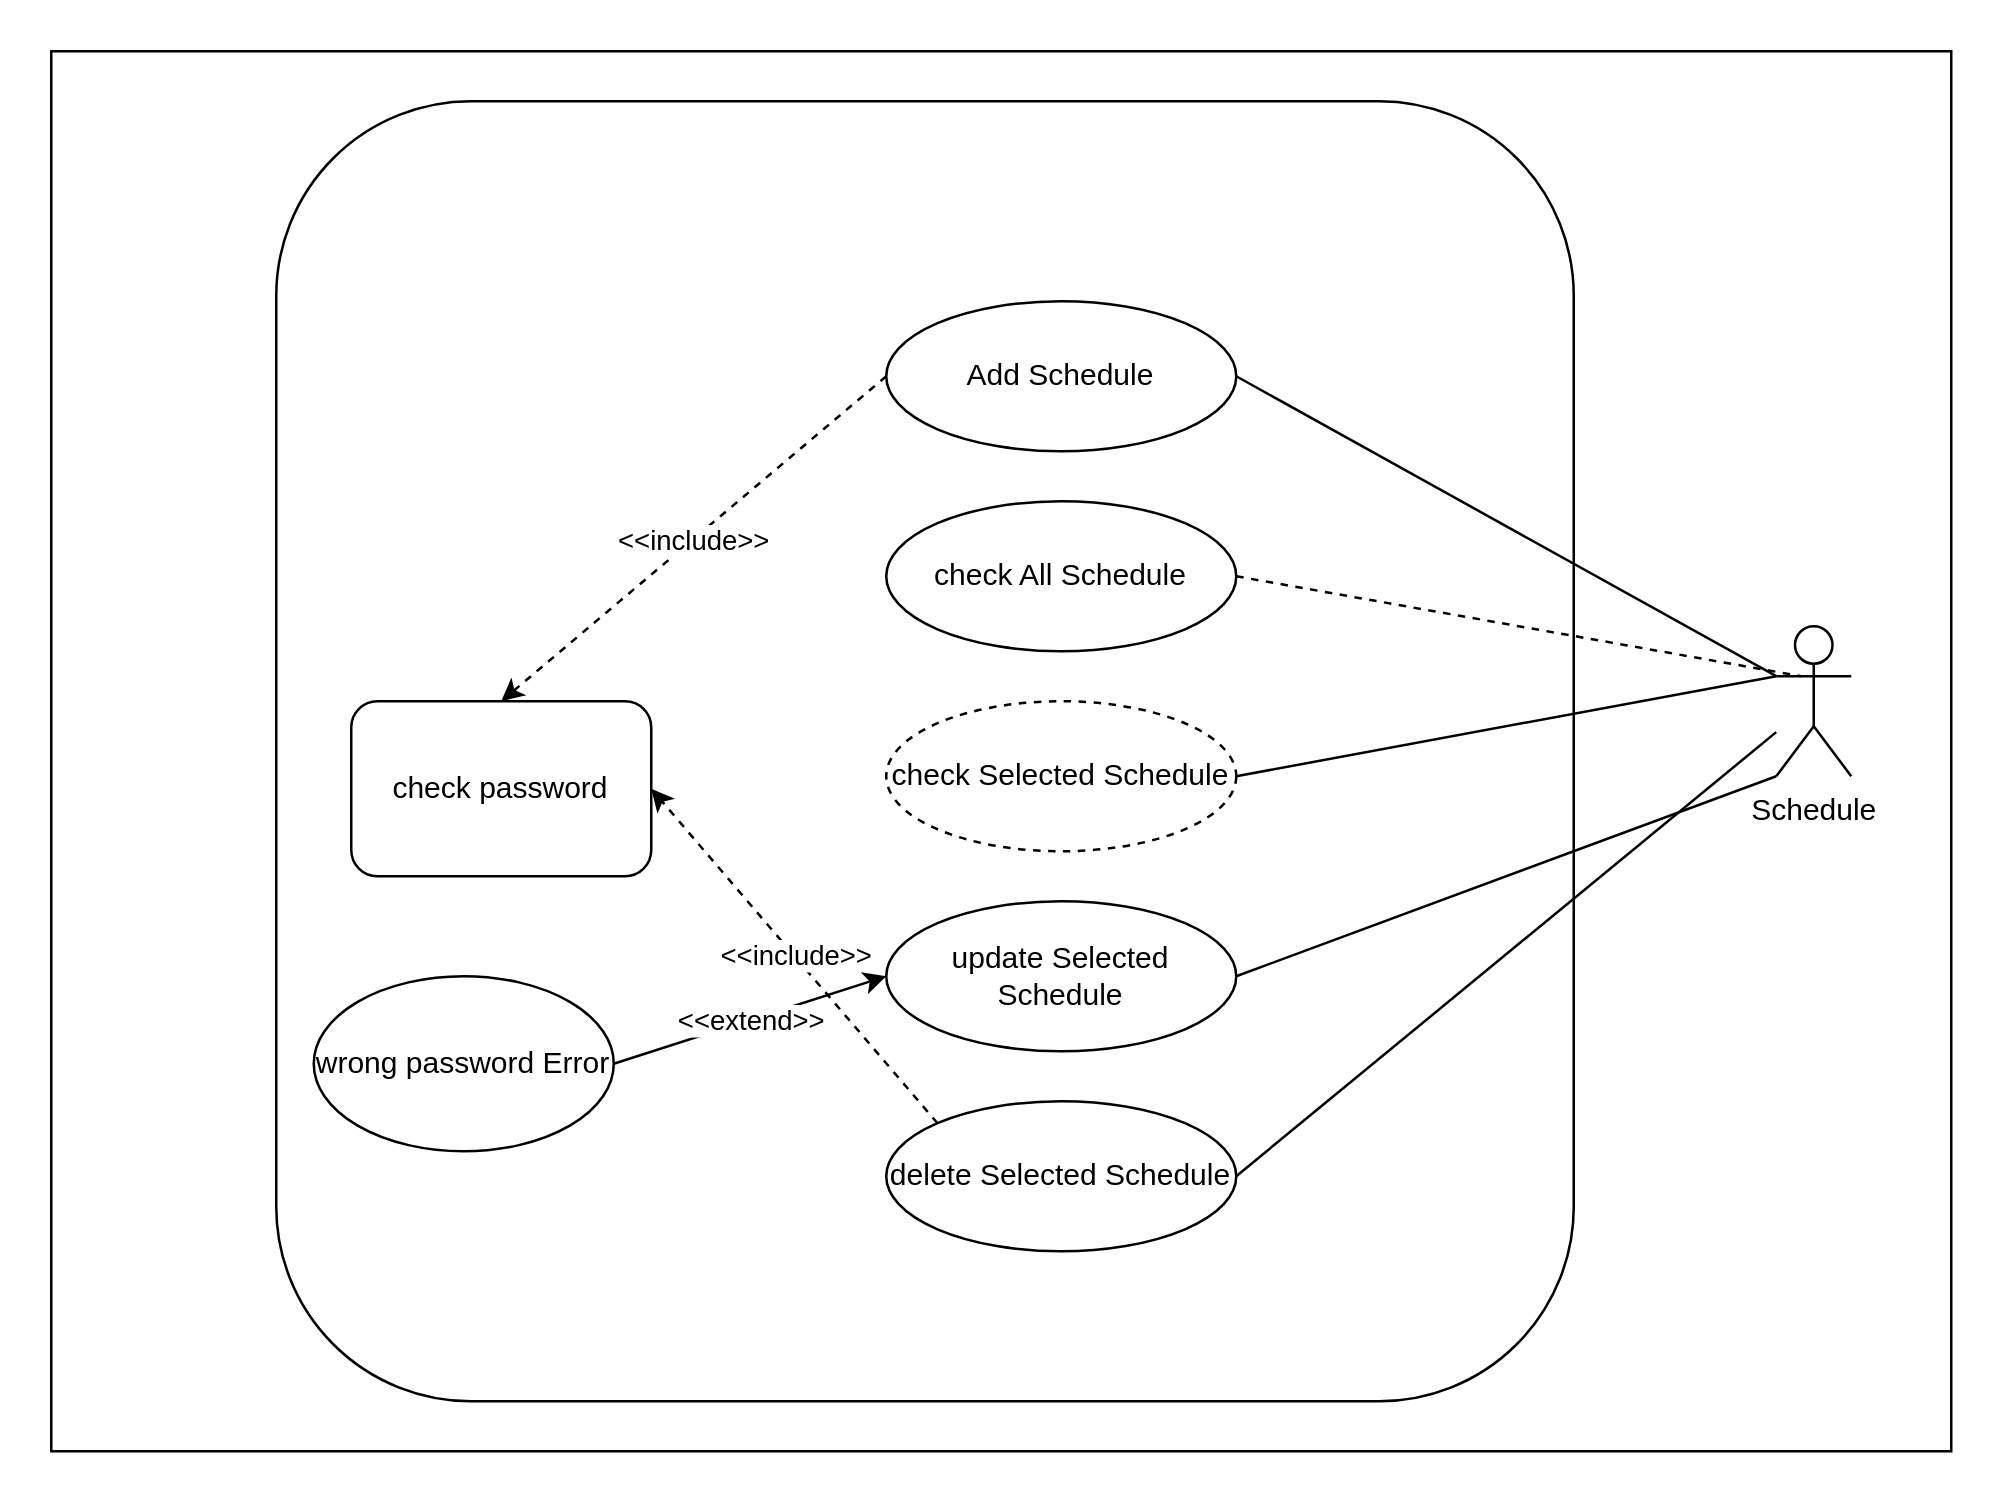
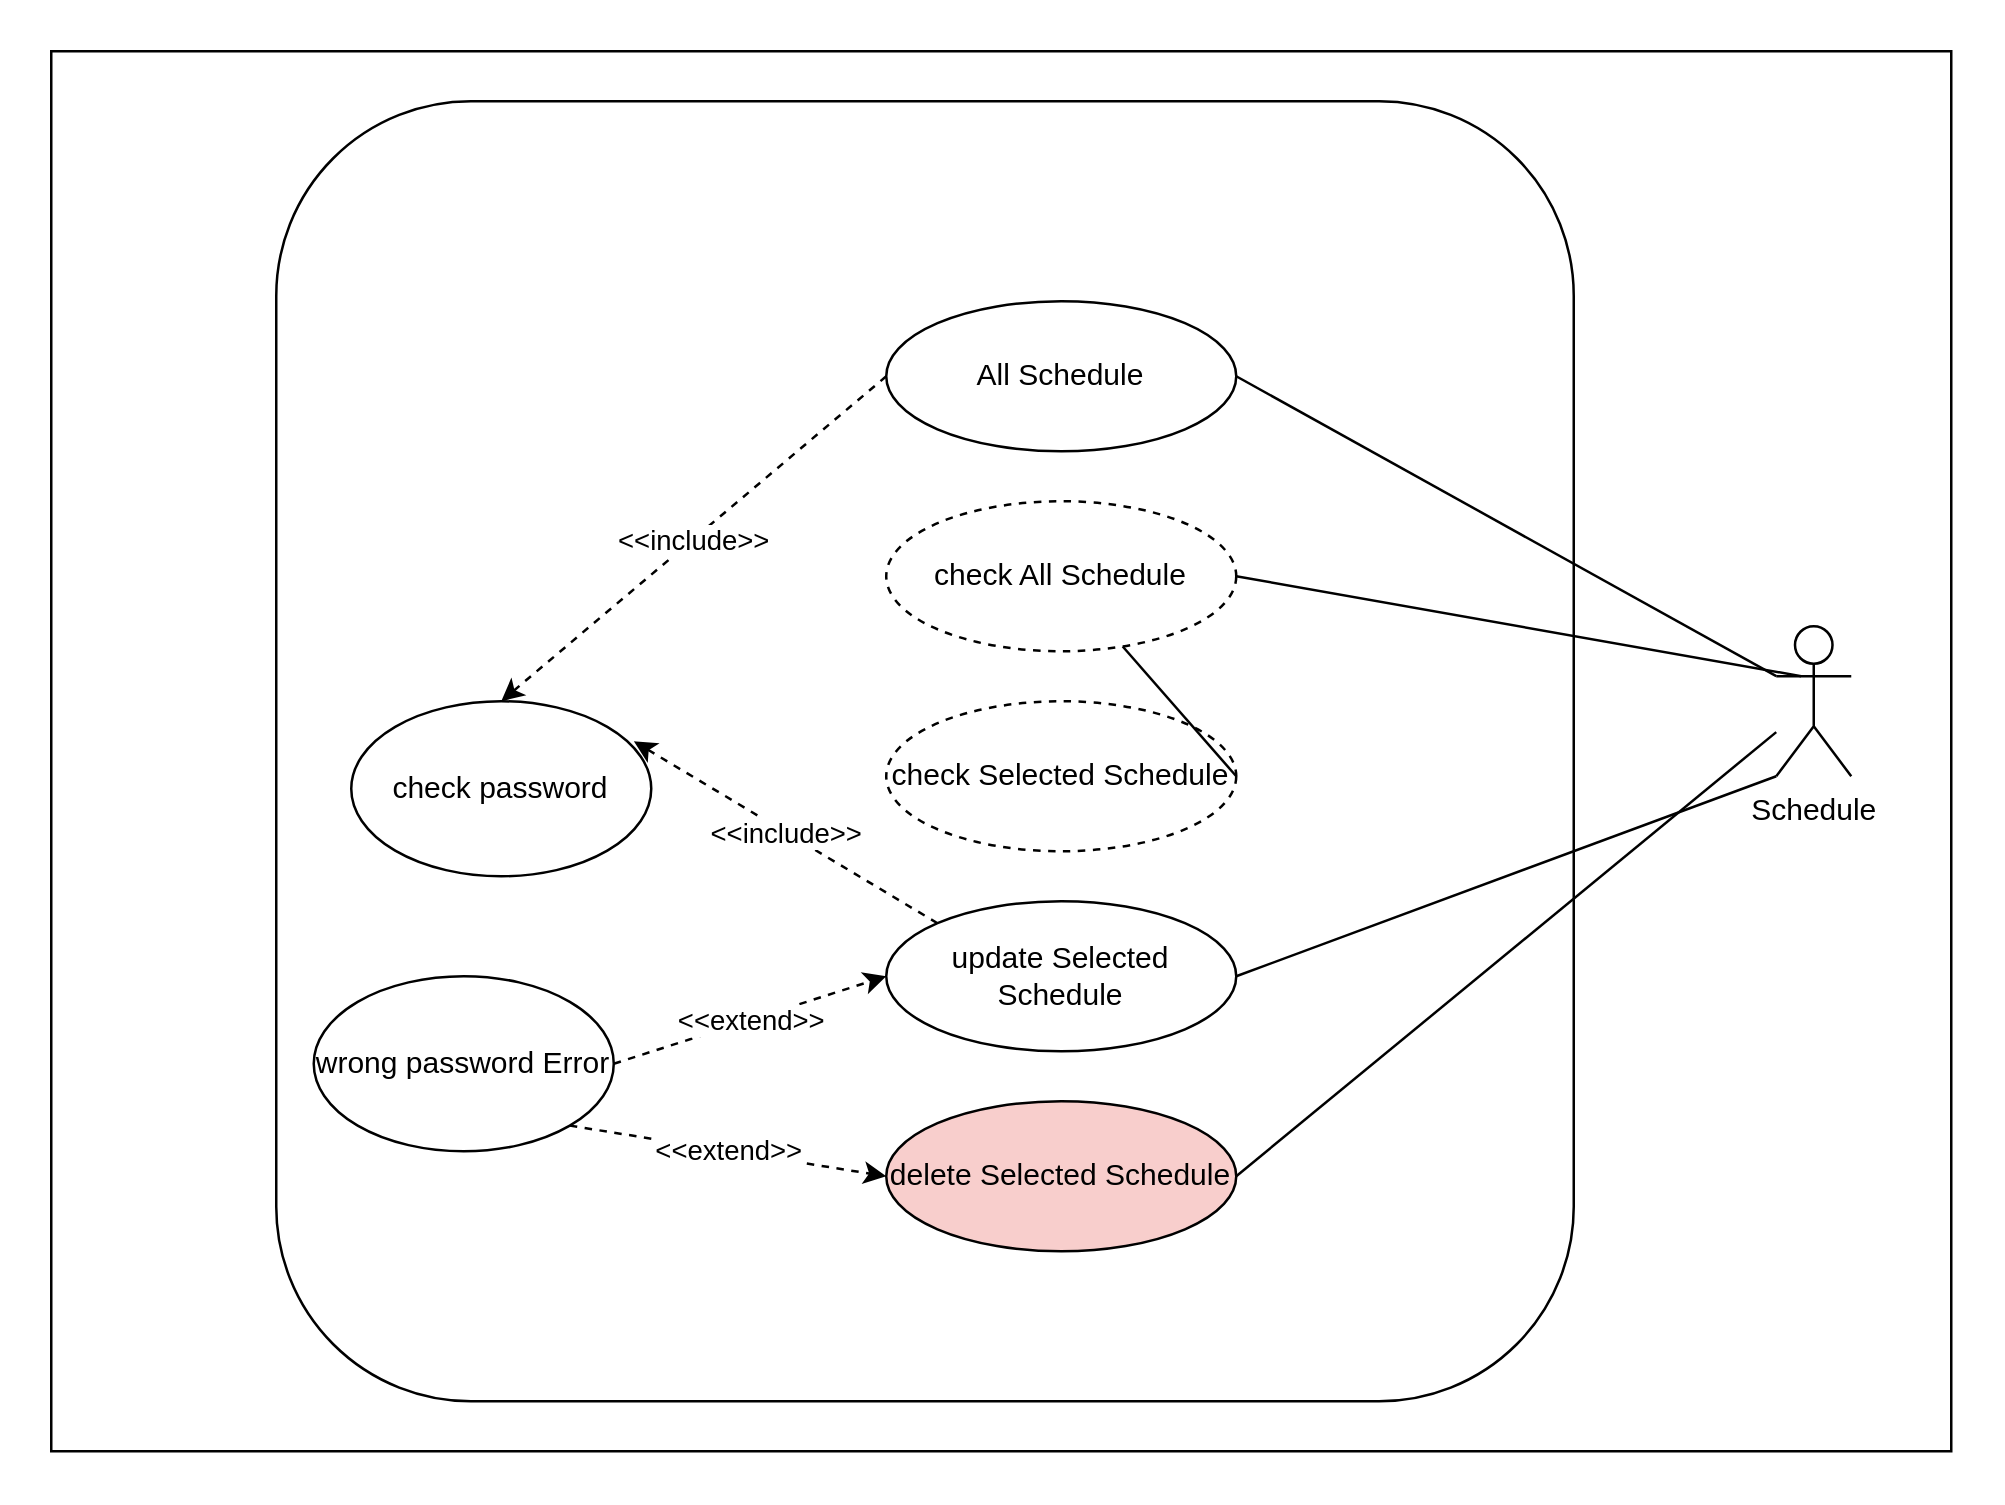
node "Add Schedule": label "Add Schedule" -> "All Schedule"
node "check All Schedule": style solid -> dashed
edge "check All Schedule" -- "Schedule": style dashed -> solid
edge "Schedule" -- "check Selected Schedule": now "check All Schedule" -- "check Selected Schedule"
node "check password": shape rounded rectangle -> ellipse
edge "delete Selected Schedule" -> "check password": removed, label "<<include>>"
edge "update Selected Schedule" -> "check password": added, label "<<include>>"
edge "wrong password Error" -> "update Selected Schedule": style solid -> dashed
edge "wrong password Error" -> "delete Selected Schedule": added, label "<<extend>>"
node "delete Selected Schedule": fillcolor #ffffff -> #f8cecc
